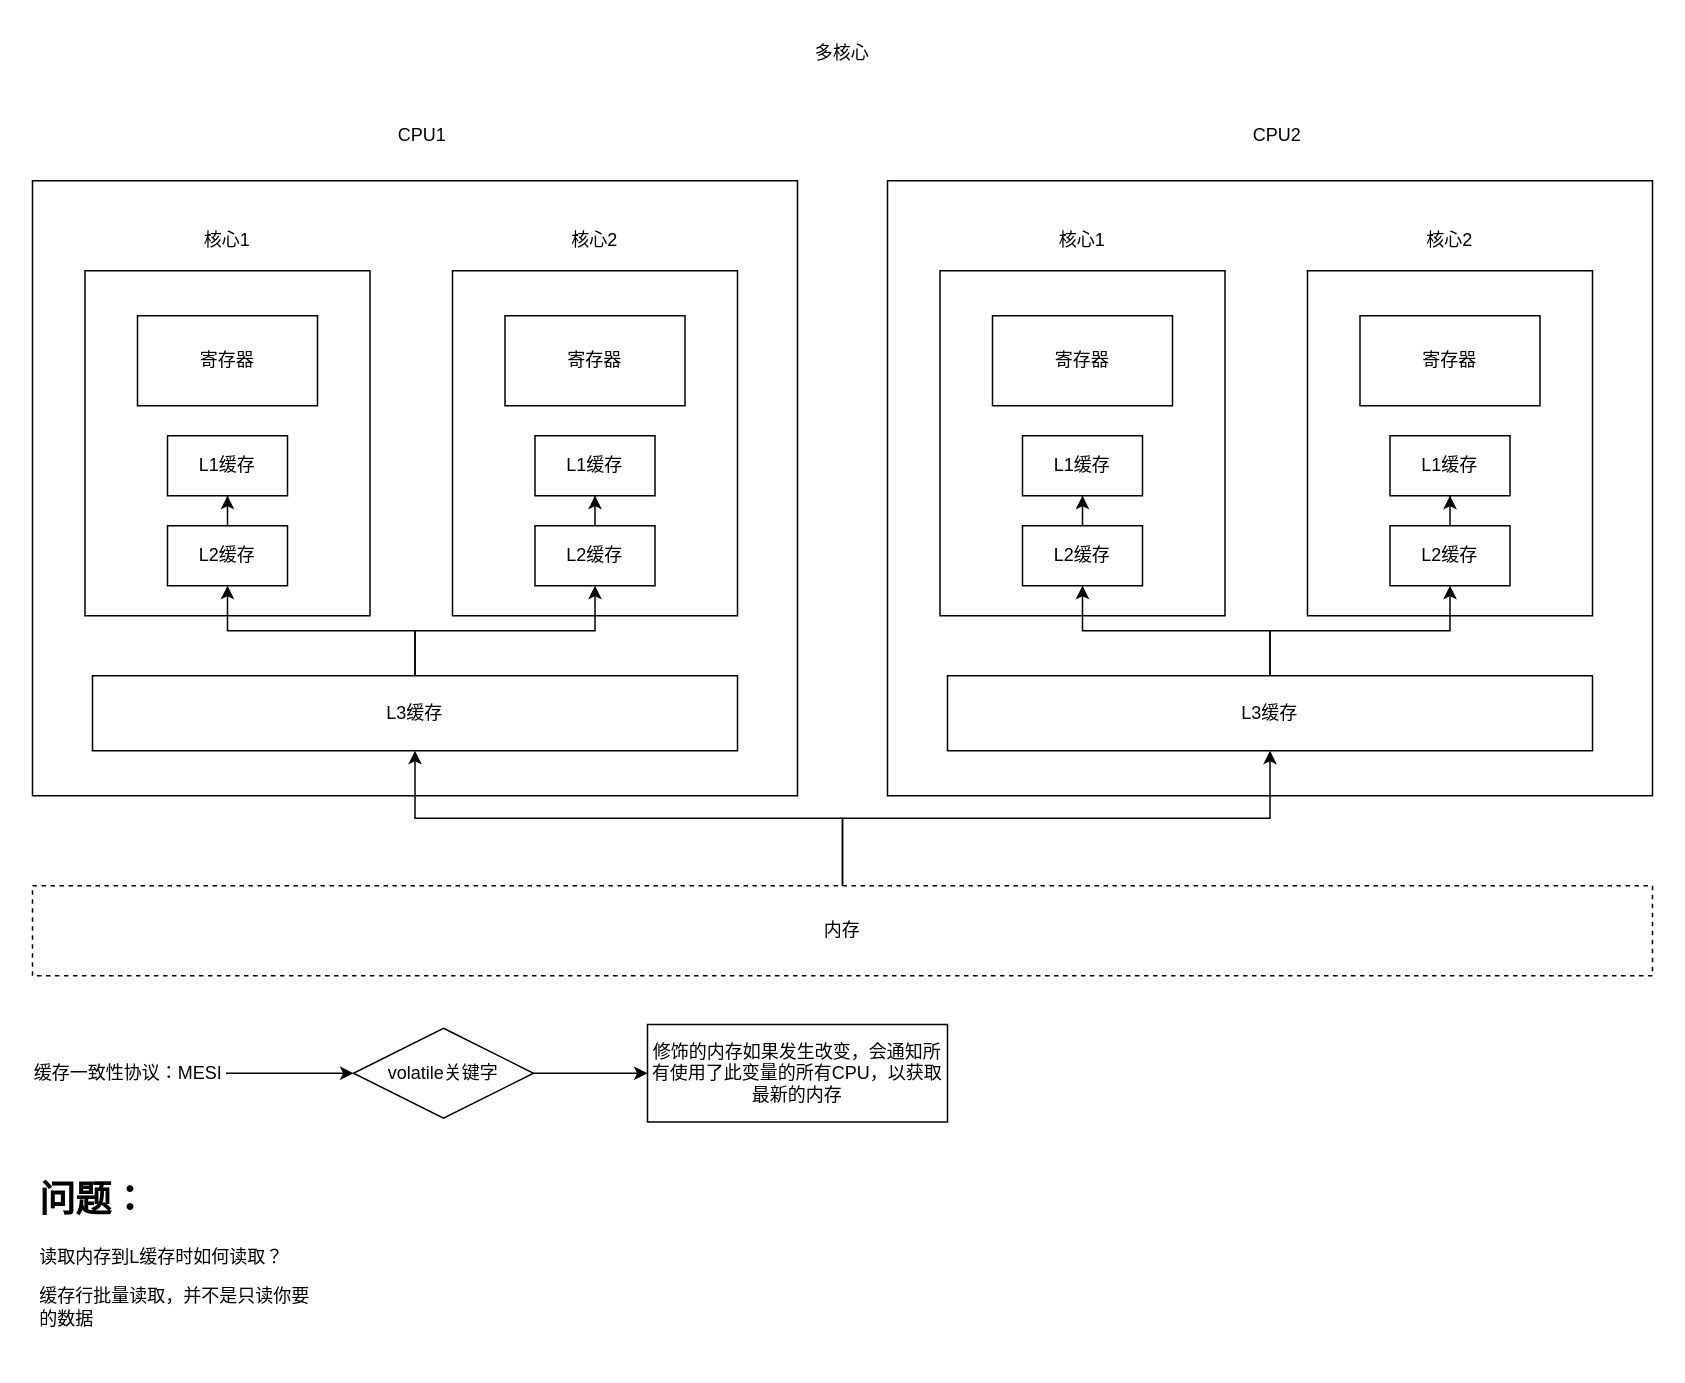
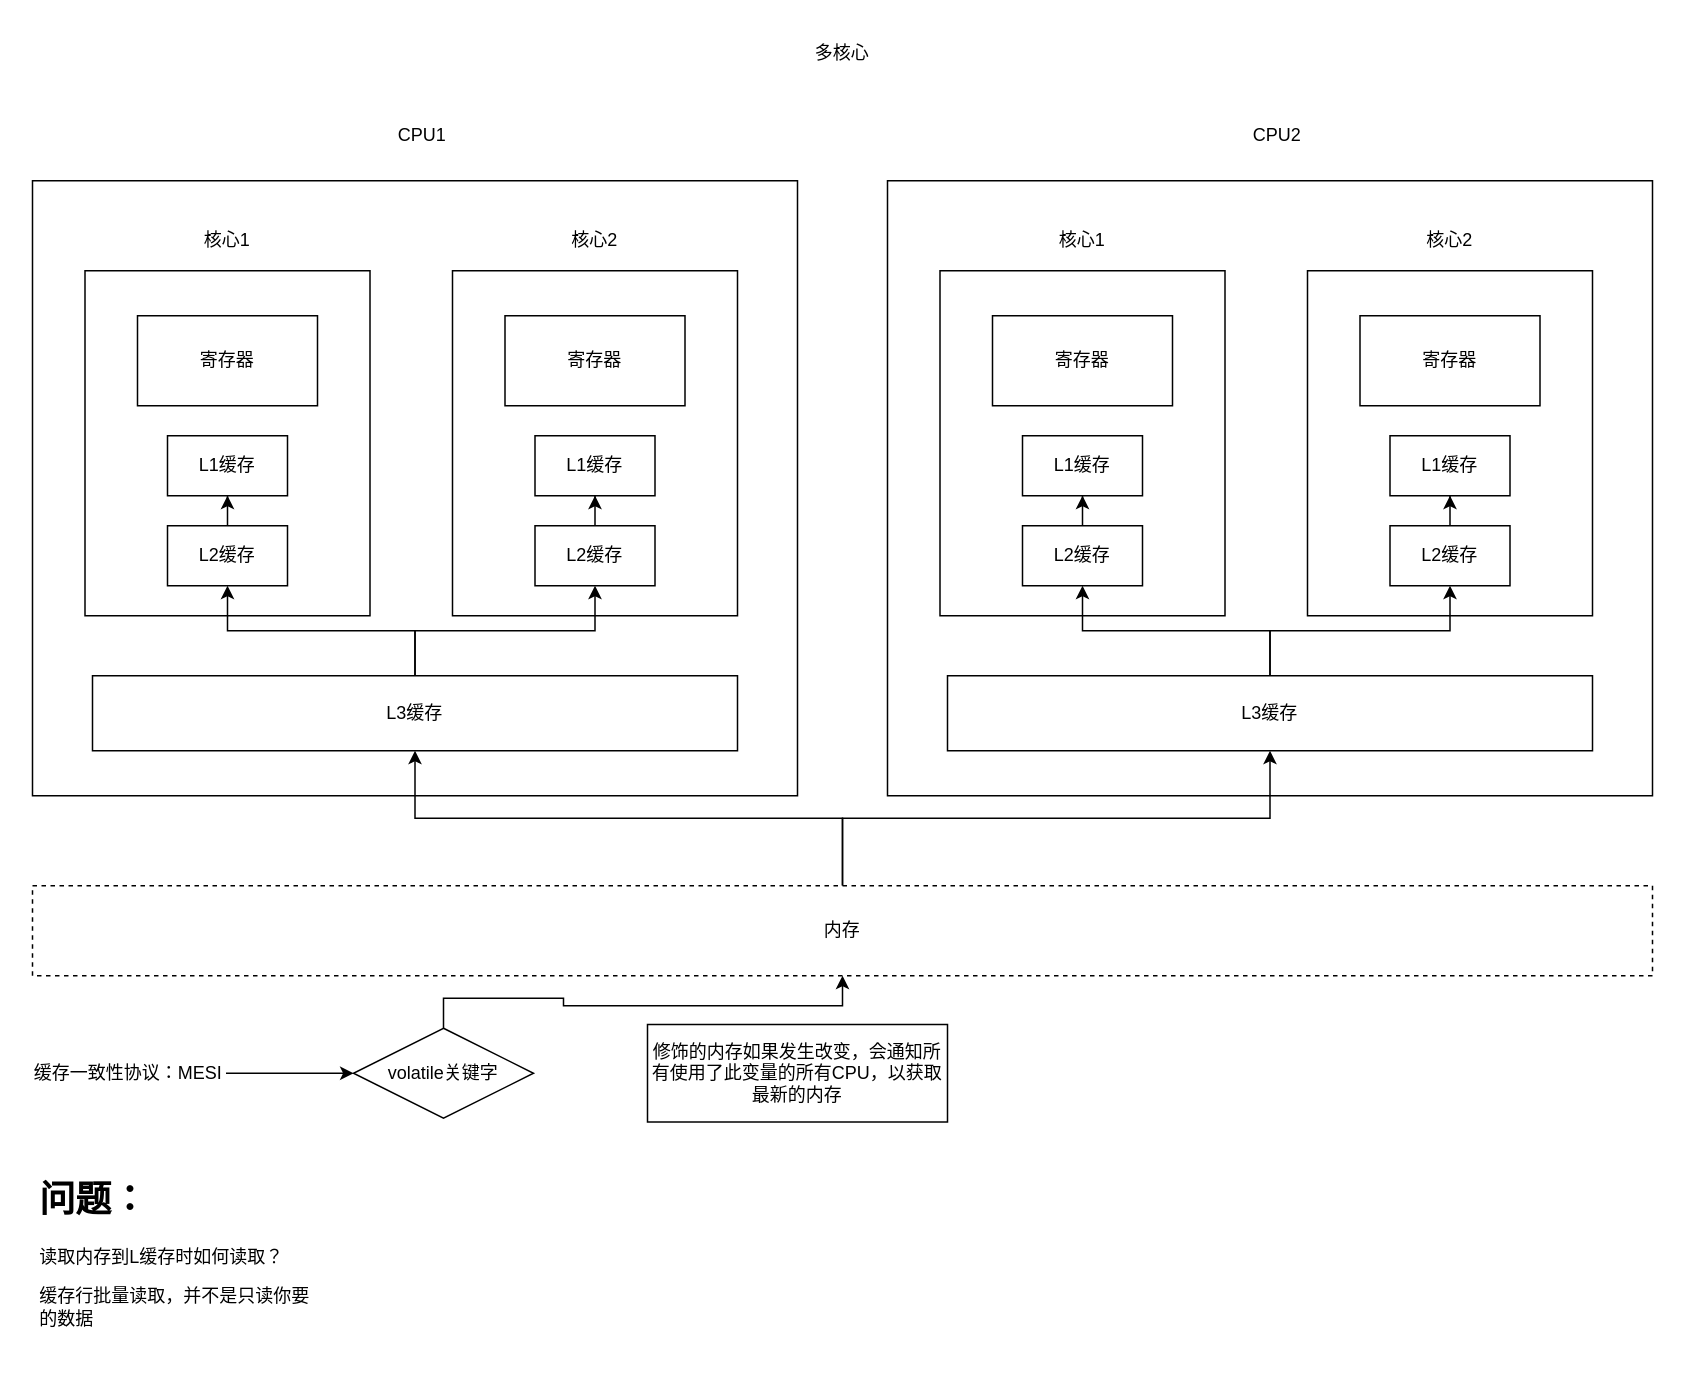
edge "volatile关键字" -> "修饰的内存如果发生改变，会通知所有使用了此变量的所有CPU，以获取最新的内存": now "volatile关键字" -> "内存"
